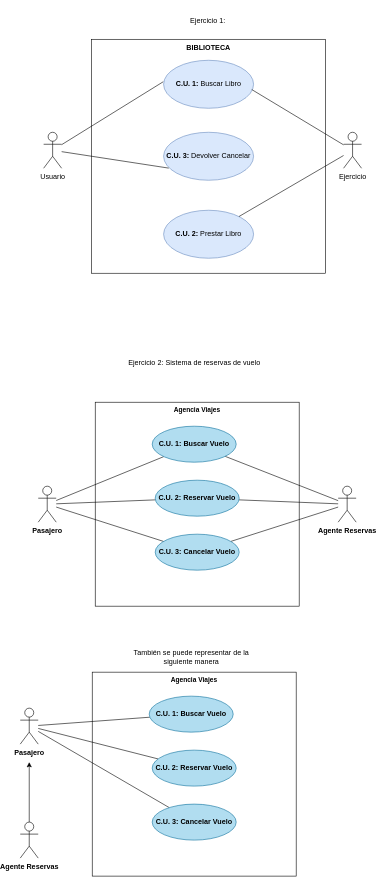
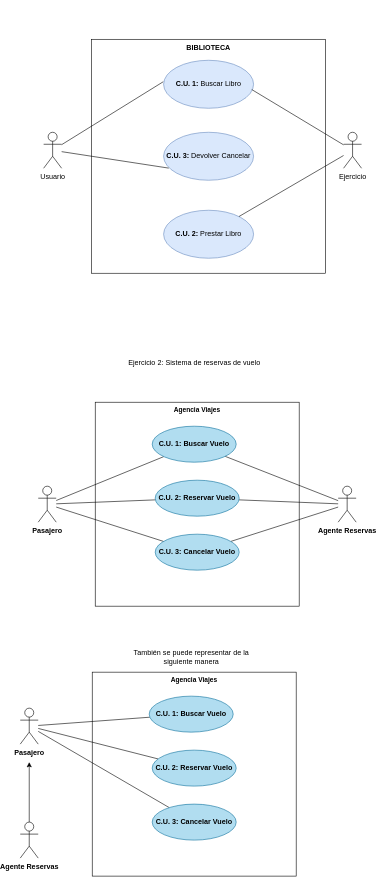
node "Ejercicio 1:": removed
